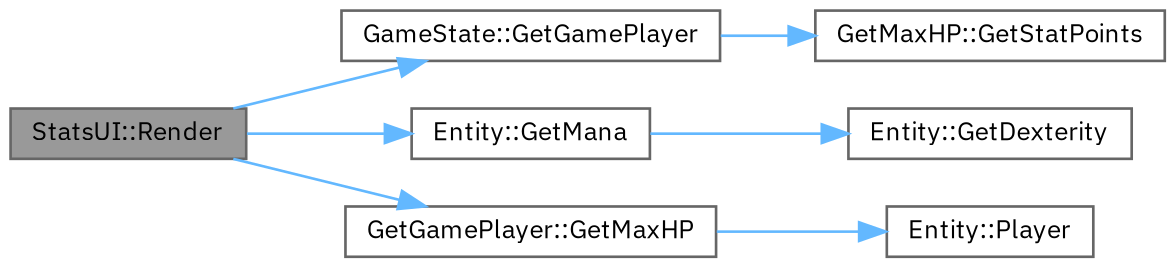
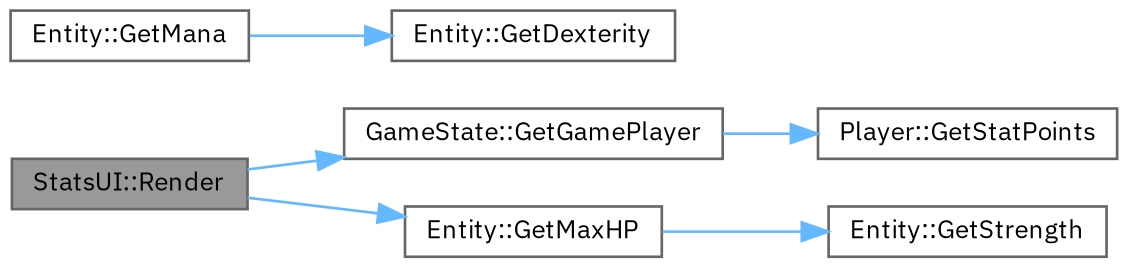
node "GetMaxHP::GetStatPoints": label "GetMaxHP::GetStatPoints" -> "Player::GetStatPoints"
edge "StatsUI::Render" -> "Entity::GetMana": removed
node "GetGamePlayer::GetMaxHP": label "GetGamePlayer::GetMaxHP" -> "Entity::GetMaxHP"
node "Entity::Player": label "Entity::Player" -> "Entity::GetStrength"
